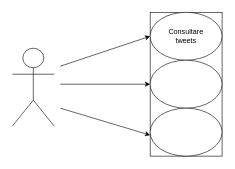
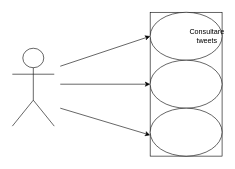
node "Consultare tweets": moved (186, 36) -> (207, 36)
